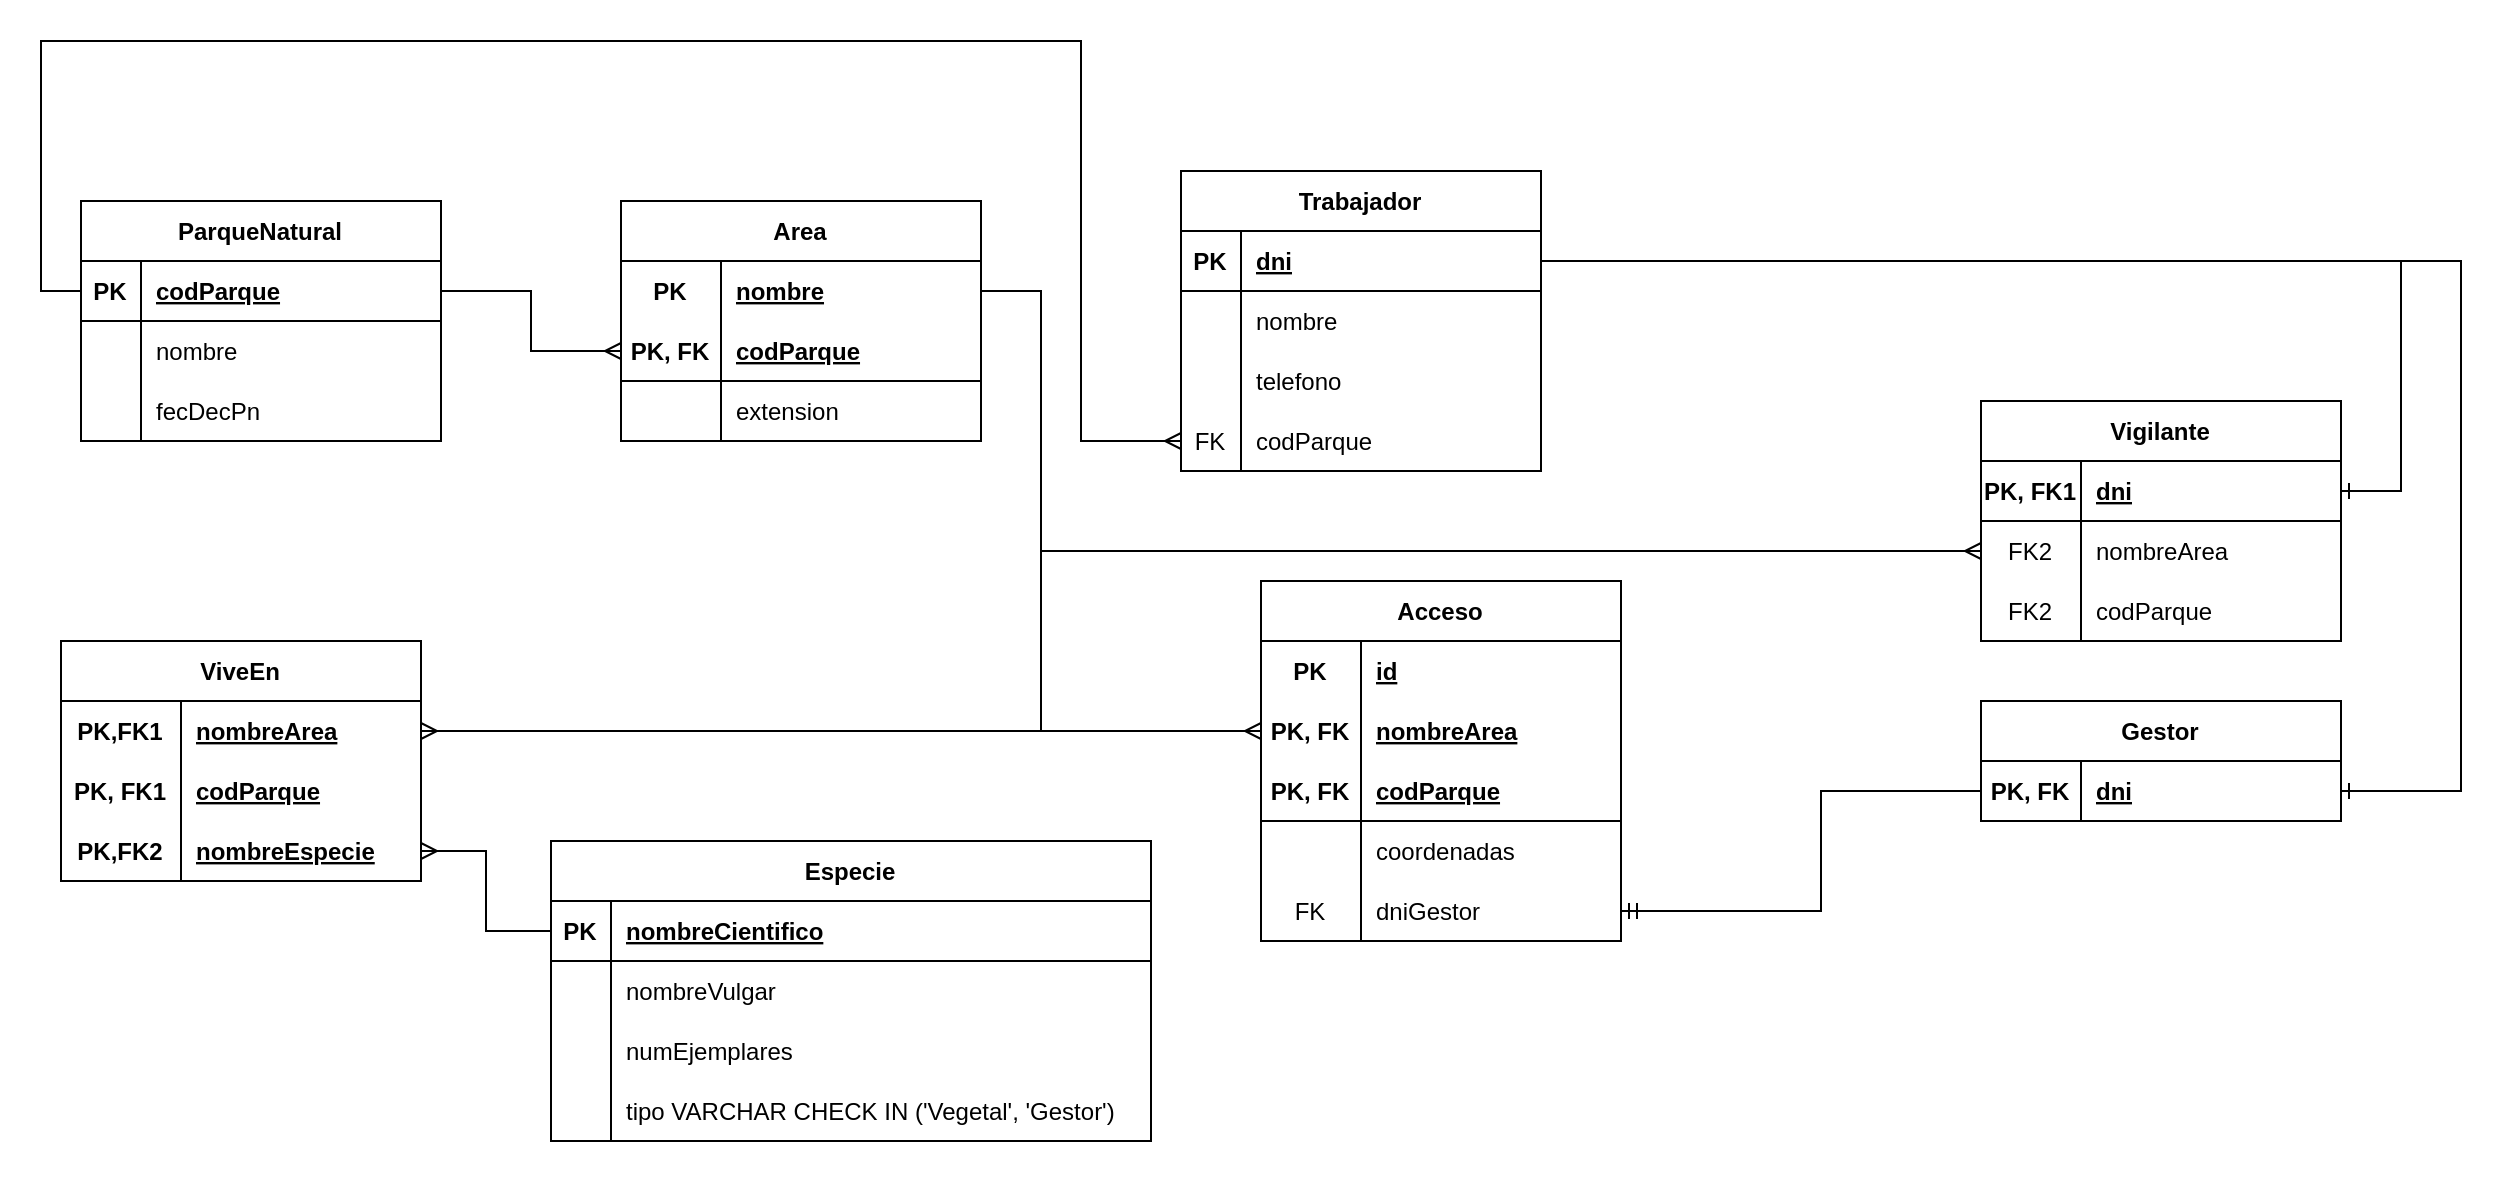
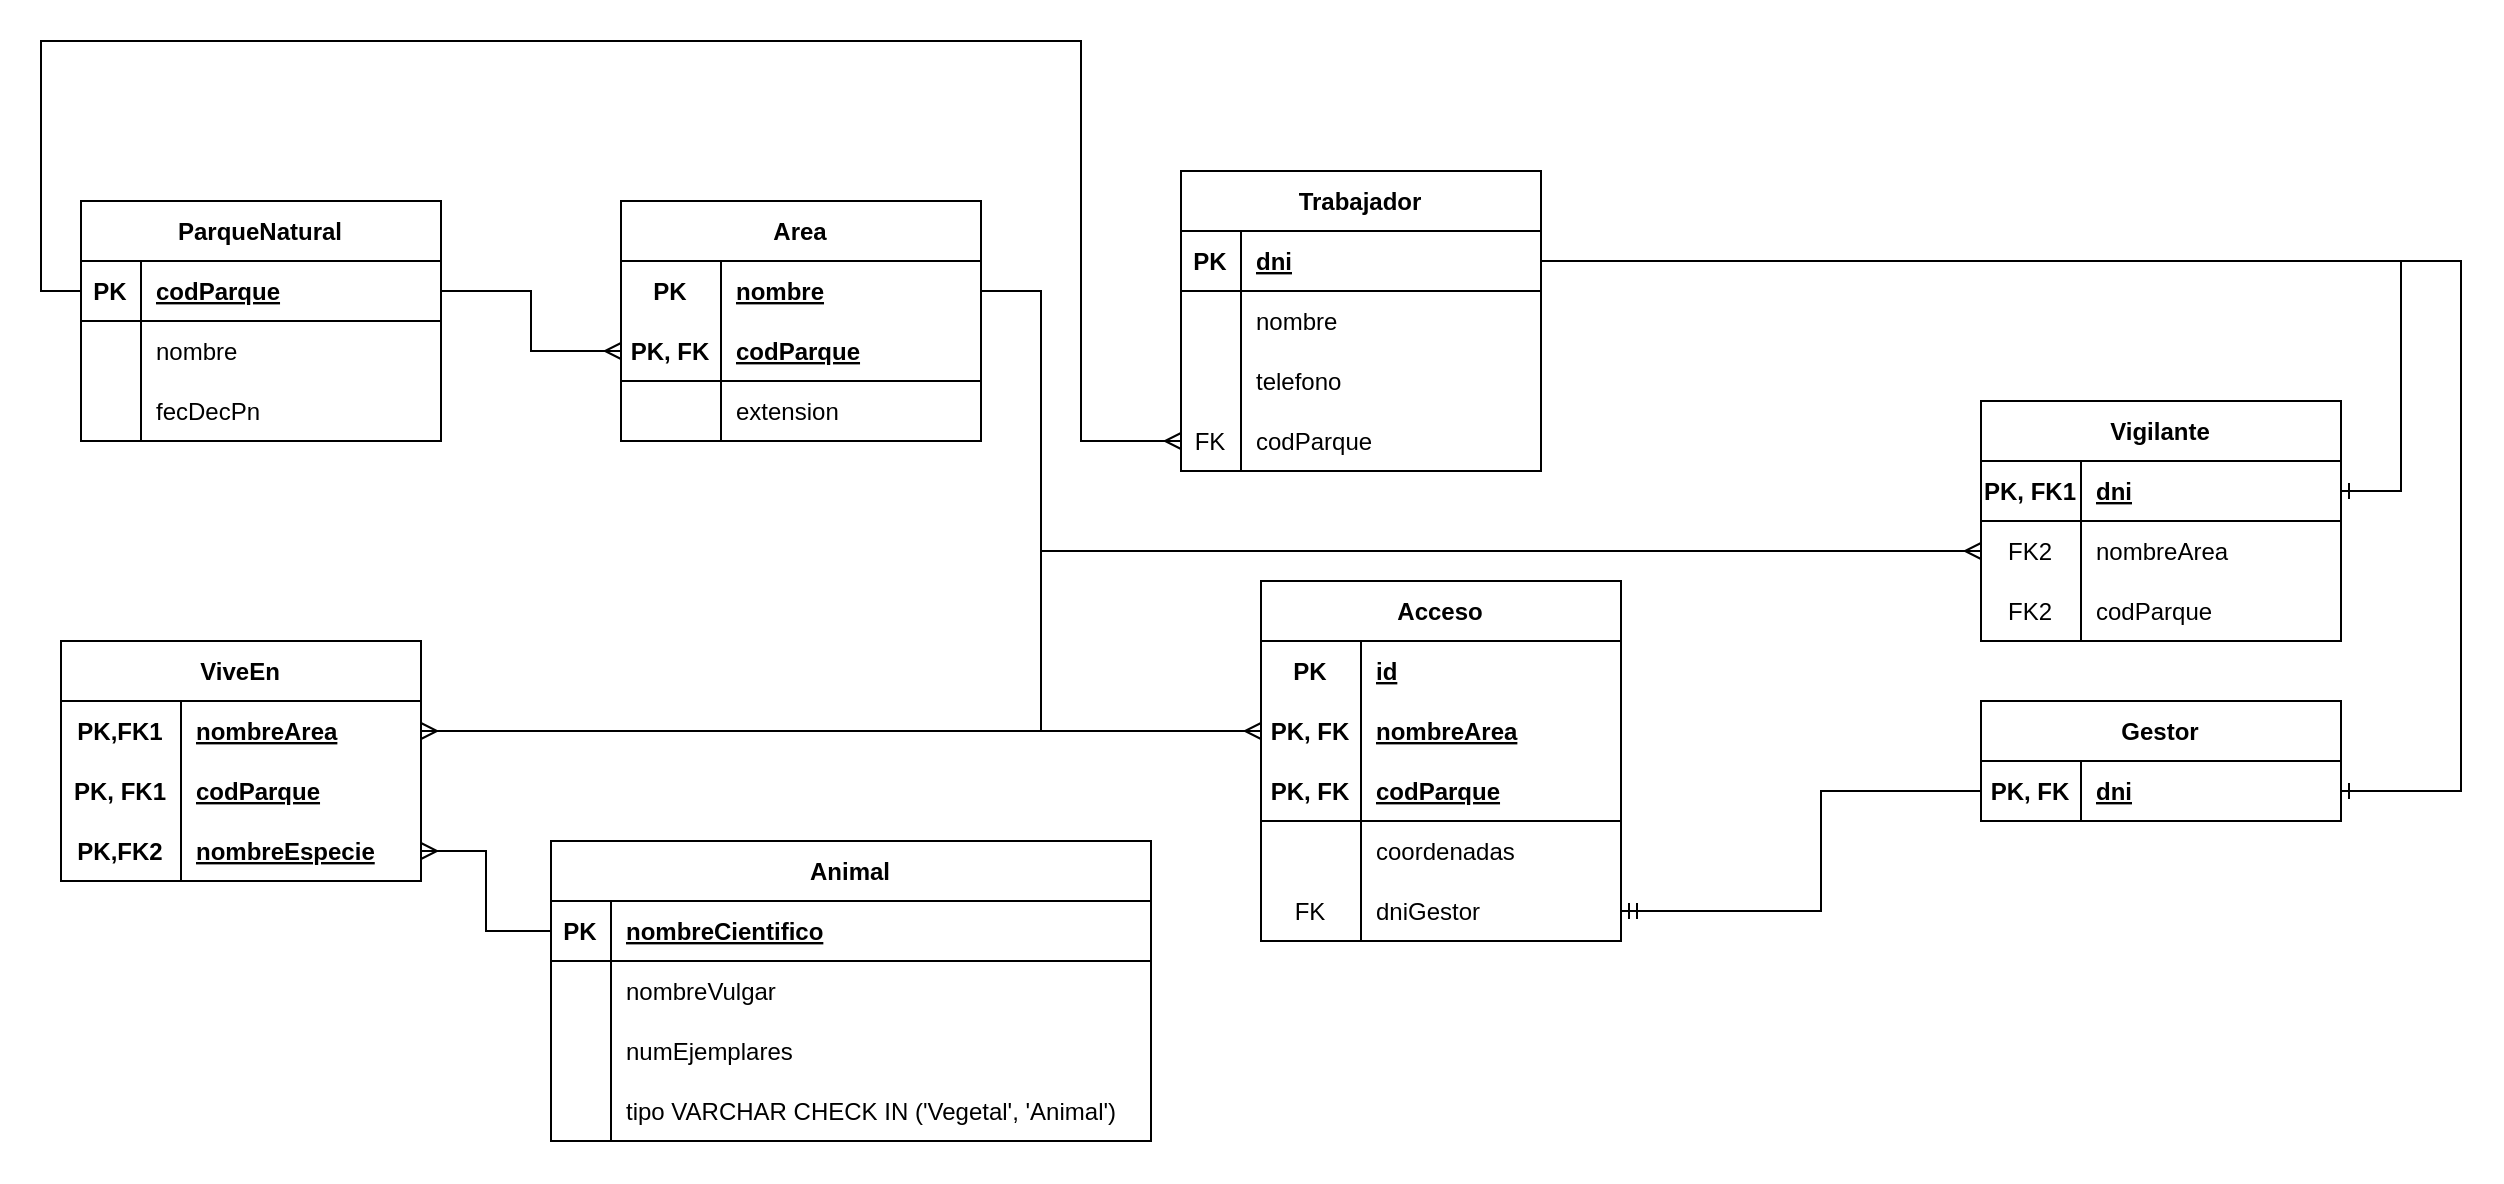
node "Especie": label "Especie" -> "Animal"
node "tipo VARCHAR CHECK IN ('Vegetal', 'Gestor')": label "tipo VARCHAR CHECK IN ('Vegetal', 'Gestor')" -> "tipo VARCHAR CHECK IN ('Vegetal', 'Animal')"
